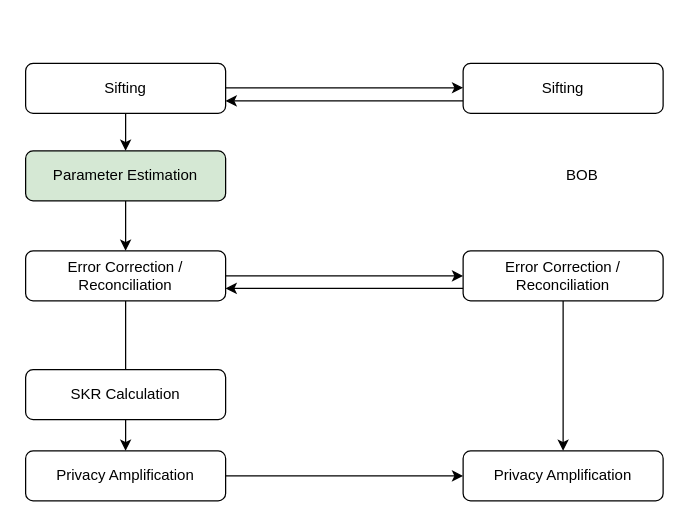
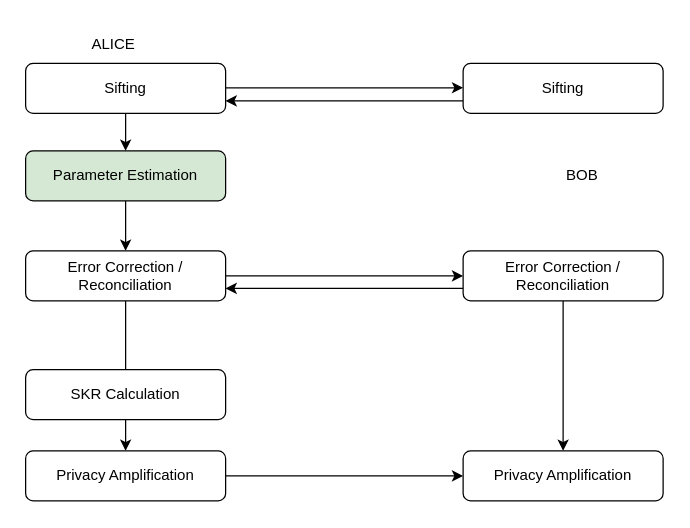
node "ALICE": added
